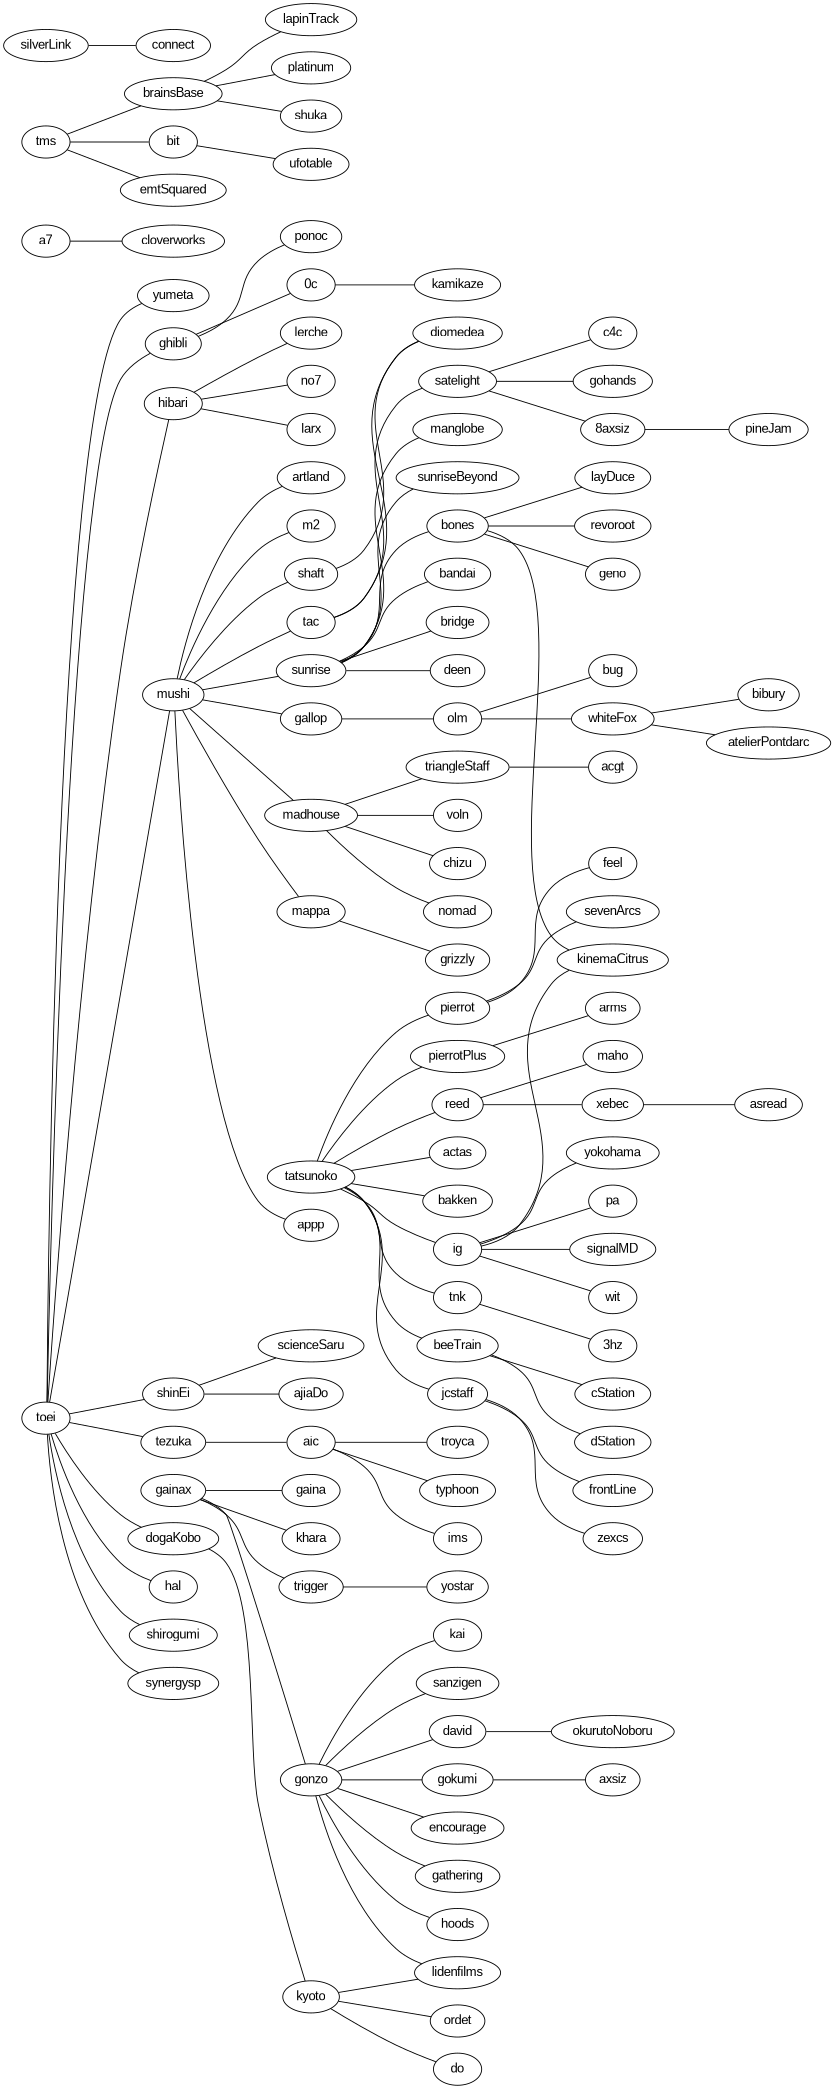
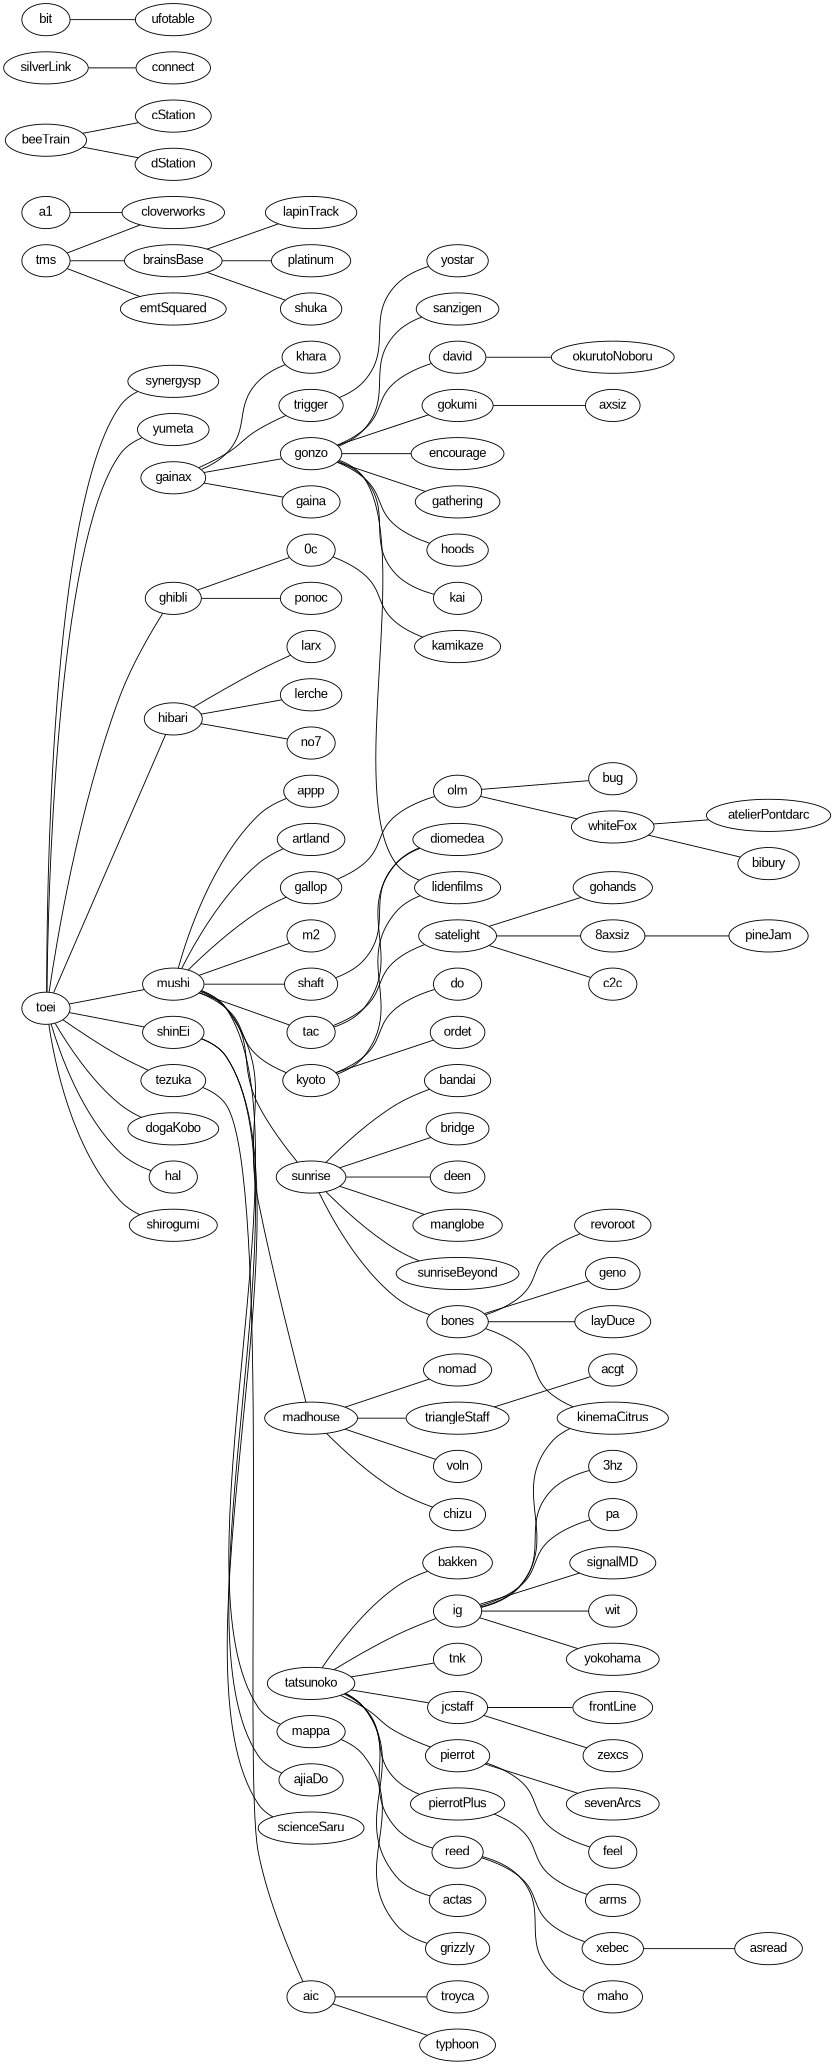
edge "tms" -- "bit": now "tms" -- "cloverworks"
node "a7": label "a7" -> "a1"
node "c4c": label "c4c" -> "c2c"
edge "tatsunoko" -- "beeTrain": removed
edge "tnk" -- "3hz": now "ig" -- "3hz"
node "ims": removed
edge "dogaKobo" -- "kyoto": now "mushi" -- "kyoto"
